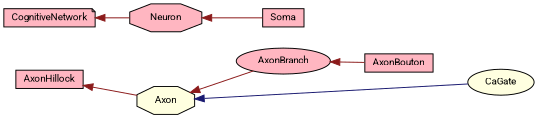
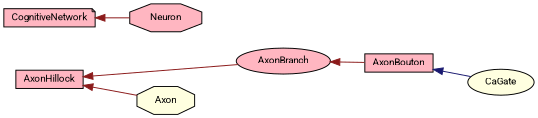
node "Soma": removed
edge "AxonBranch" -> "Axon": now "AxonBranch" -> "AxonHillock"
edge "CaGate" -> "Axon": now "CaGate" -> "AxonBouton"
